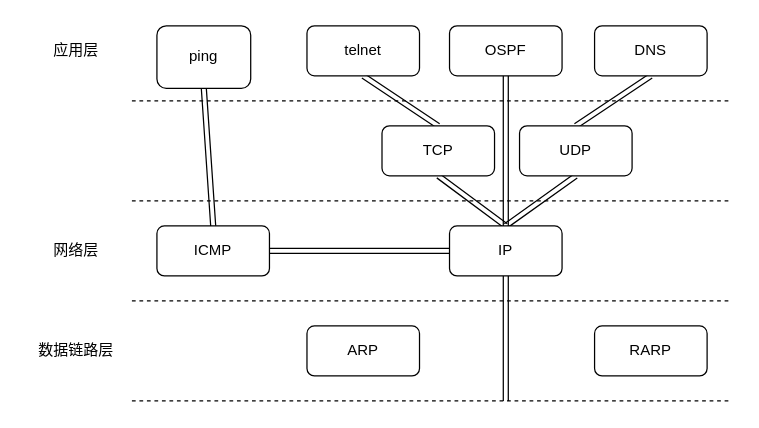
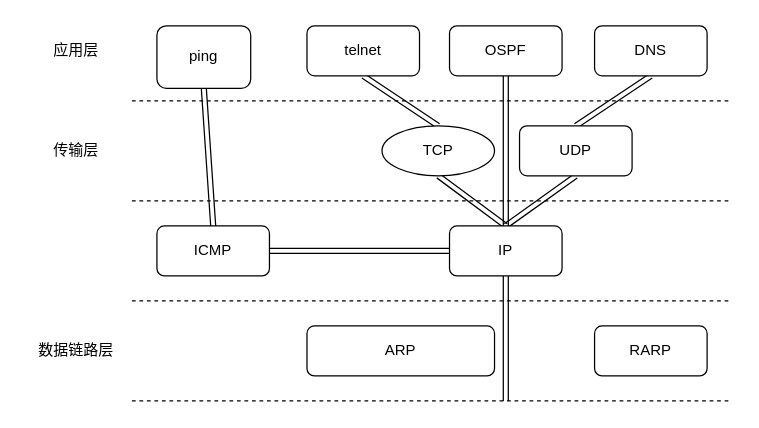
node "传输层": added
node "TCP": shape rounded rectangle -> ellipse
node "网络层": removed
node "ARP": size 113x50 -> 188x50
